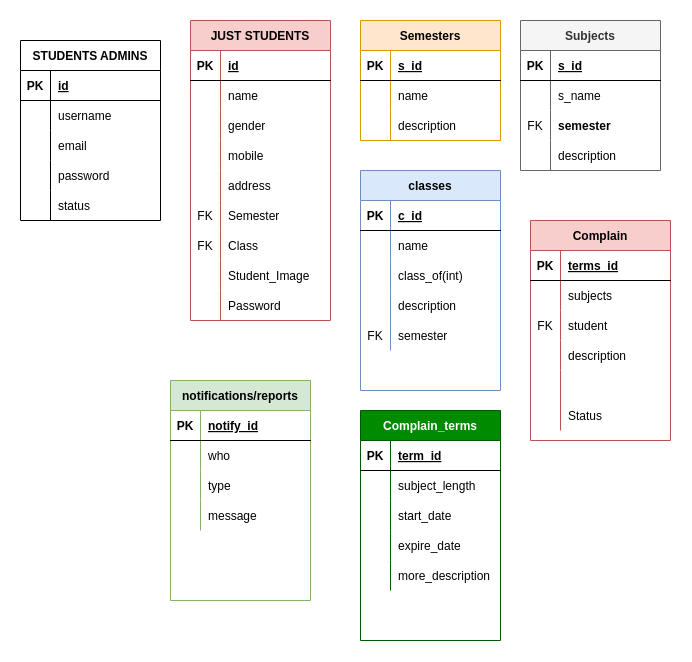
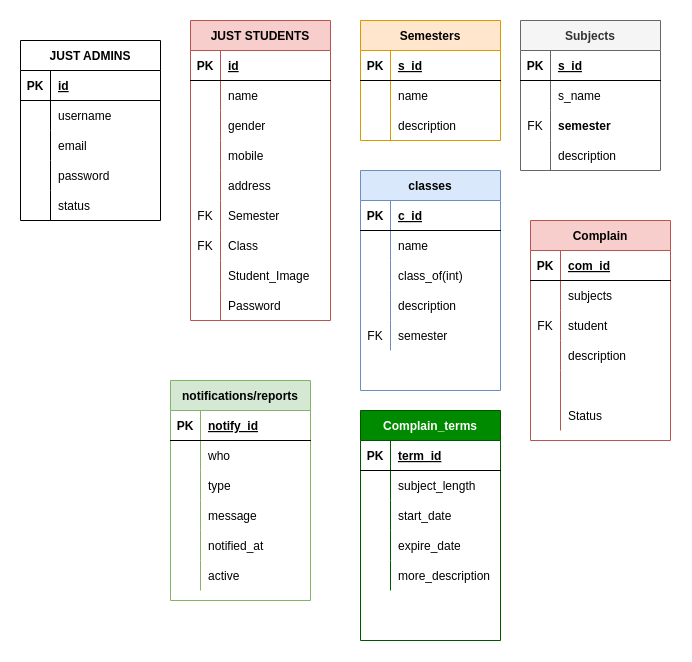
node "STUDENTS ADMINS": label "STUDENTS ADMINS" -> "JUST ADMINS"
node "terms_id": label "terms_id" -> "com_id"
node "notified_at": added
node "active": added
